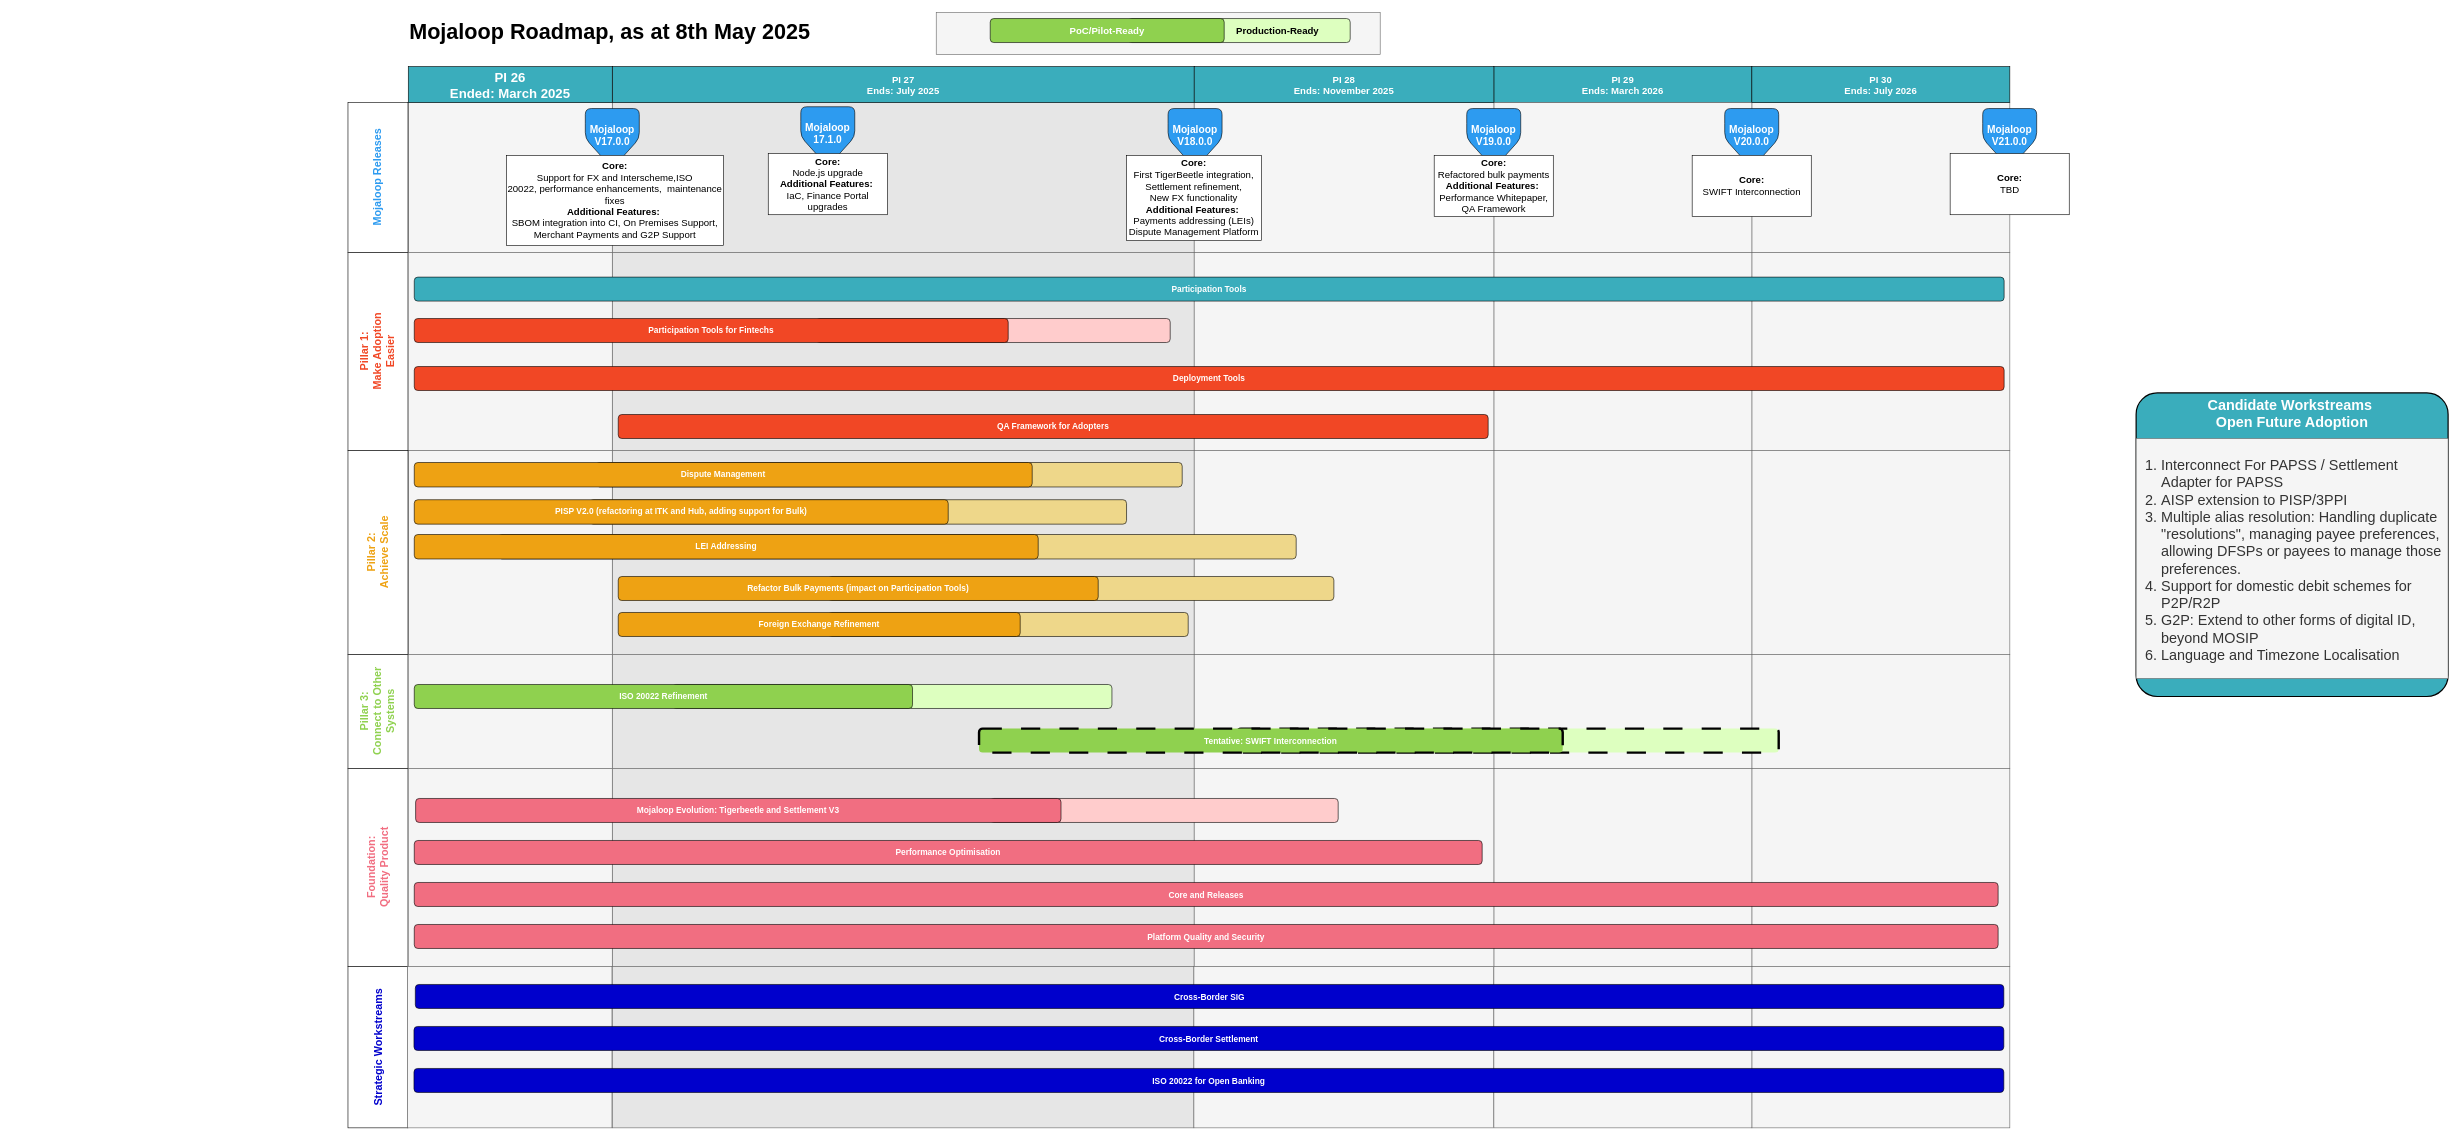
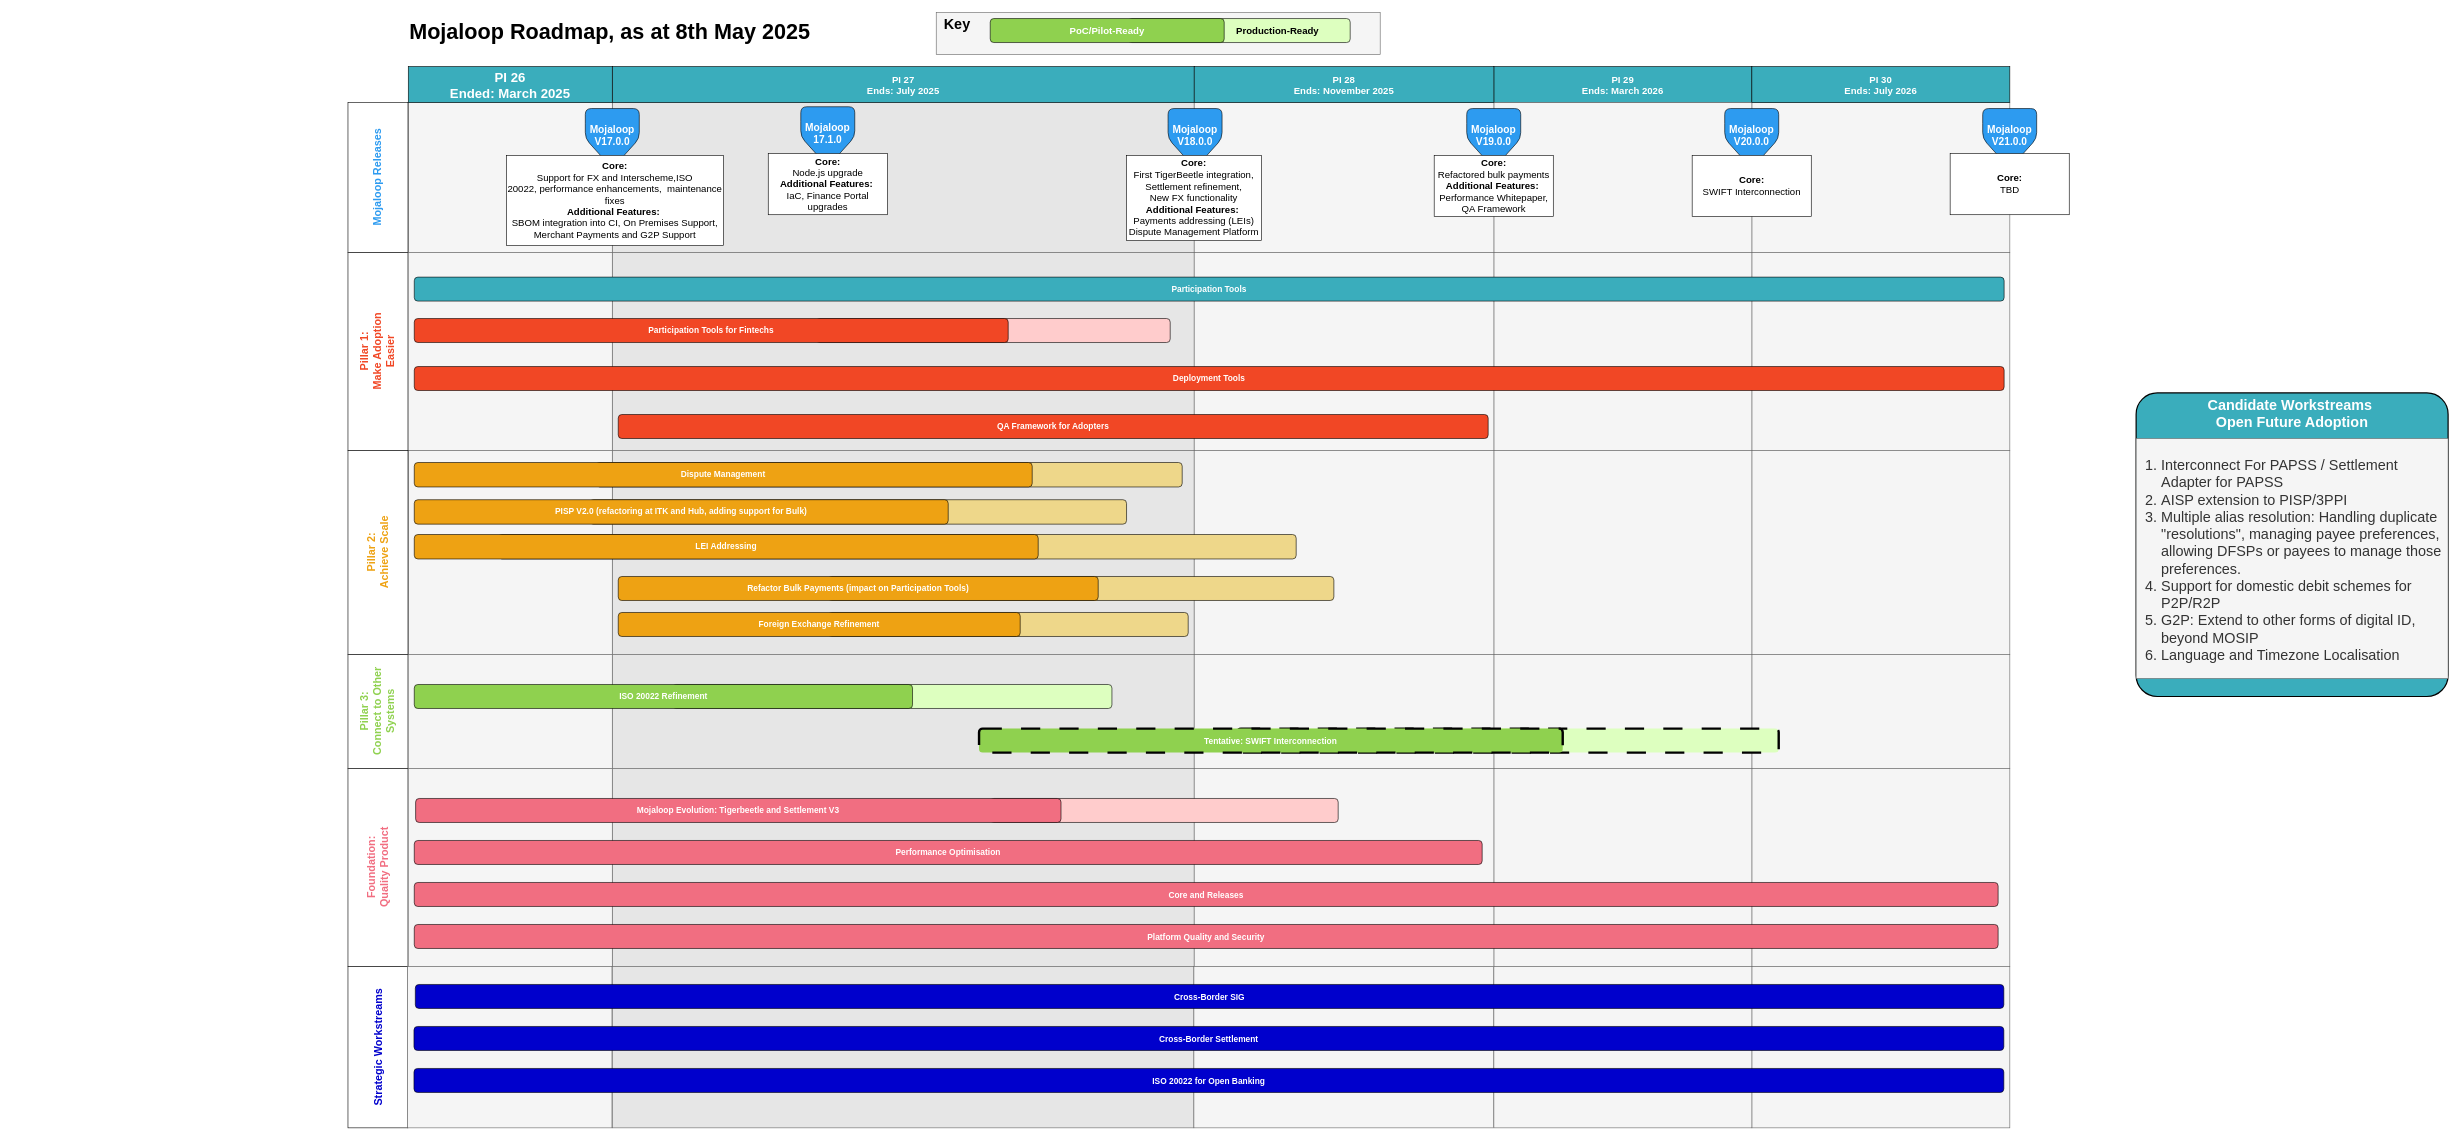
node "Key": added
